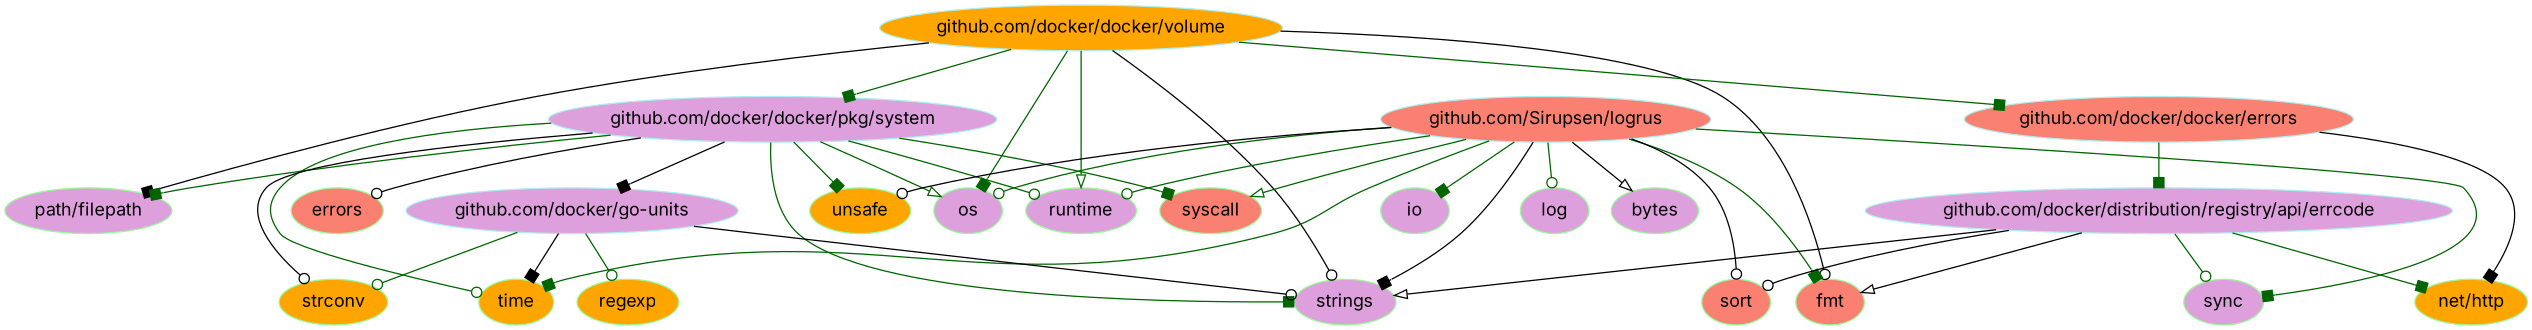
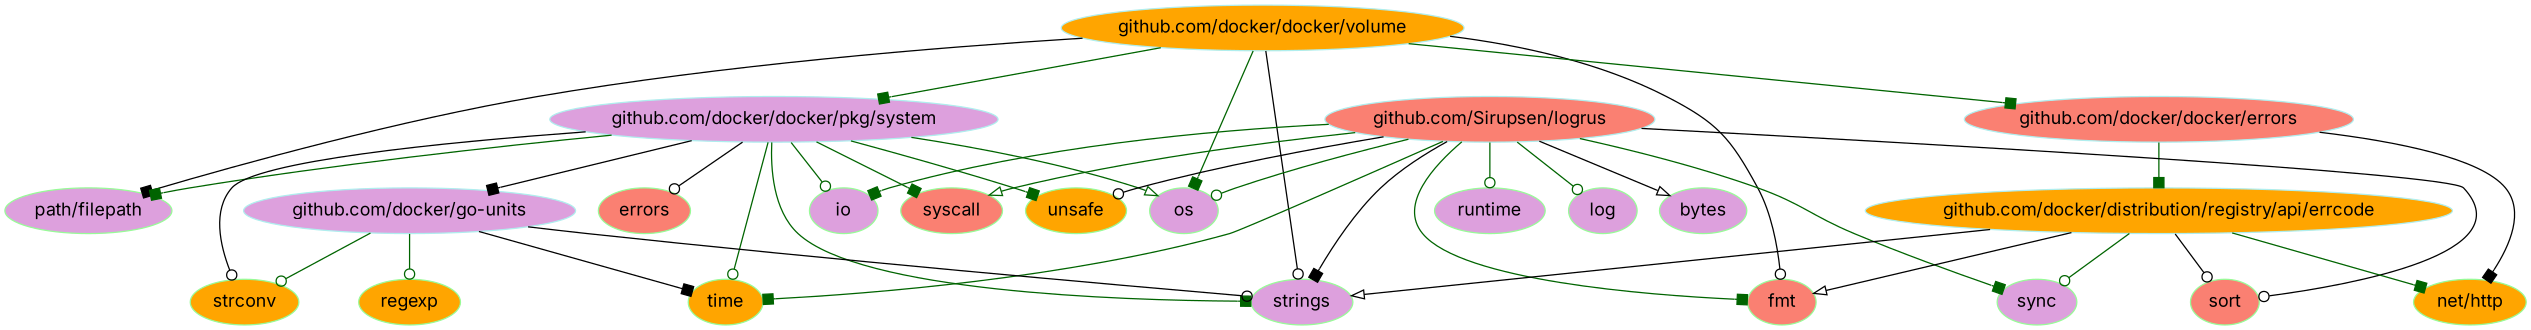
edge "github.com/docker/docker/volume" -> "runtime": removed
edge "github.com/docker/docker/pkg/system" -> "runtime": now "github.com/docker/docker/pkg/system" -> "io"
node "github.com/docker/distribution/registry/api/errcode": fillcolor plum -> orange
